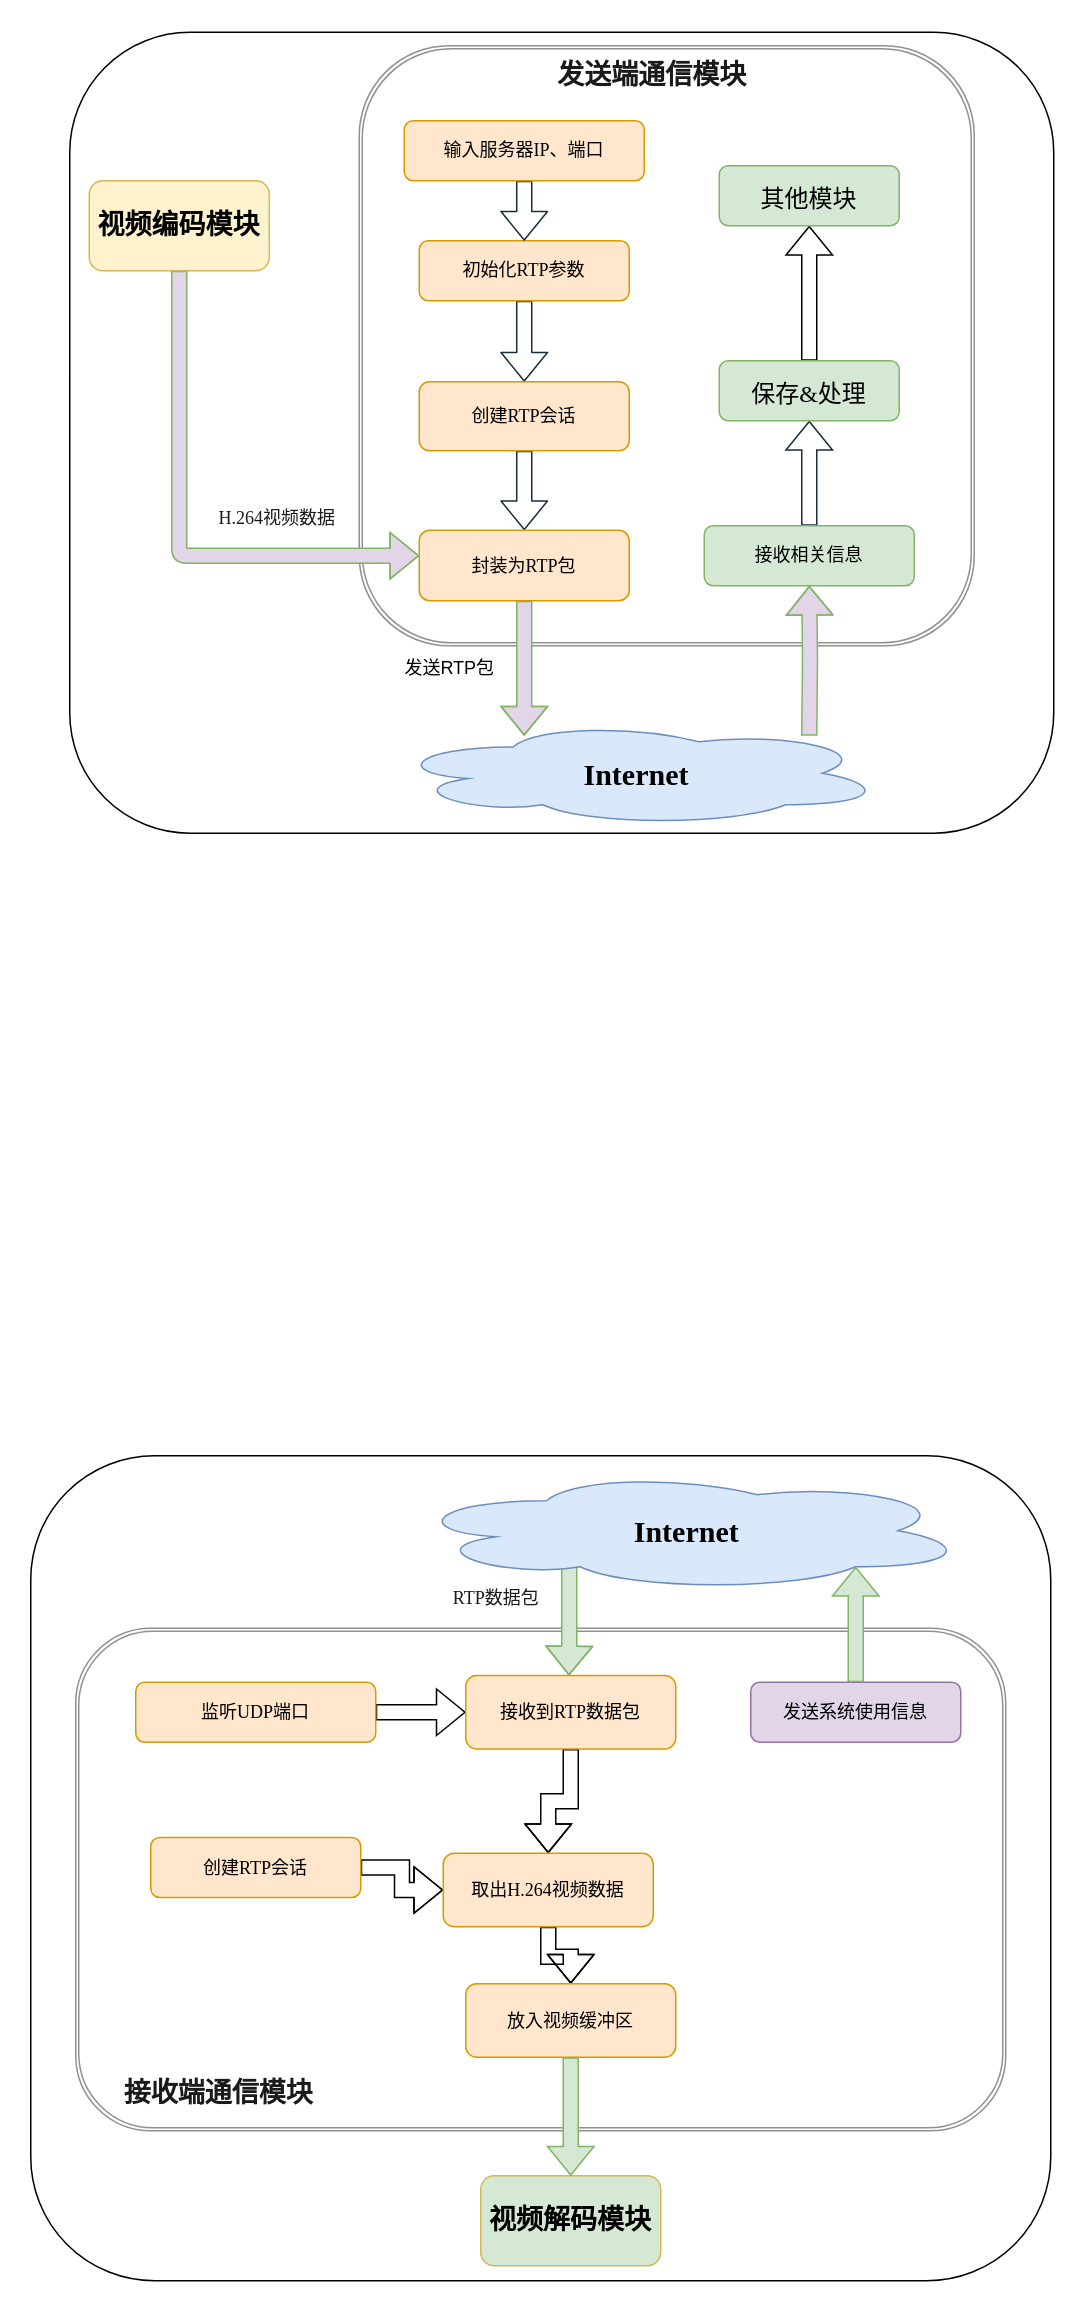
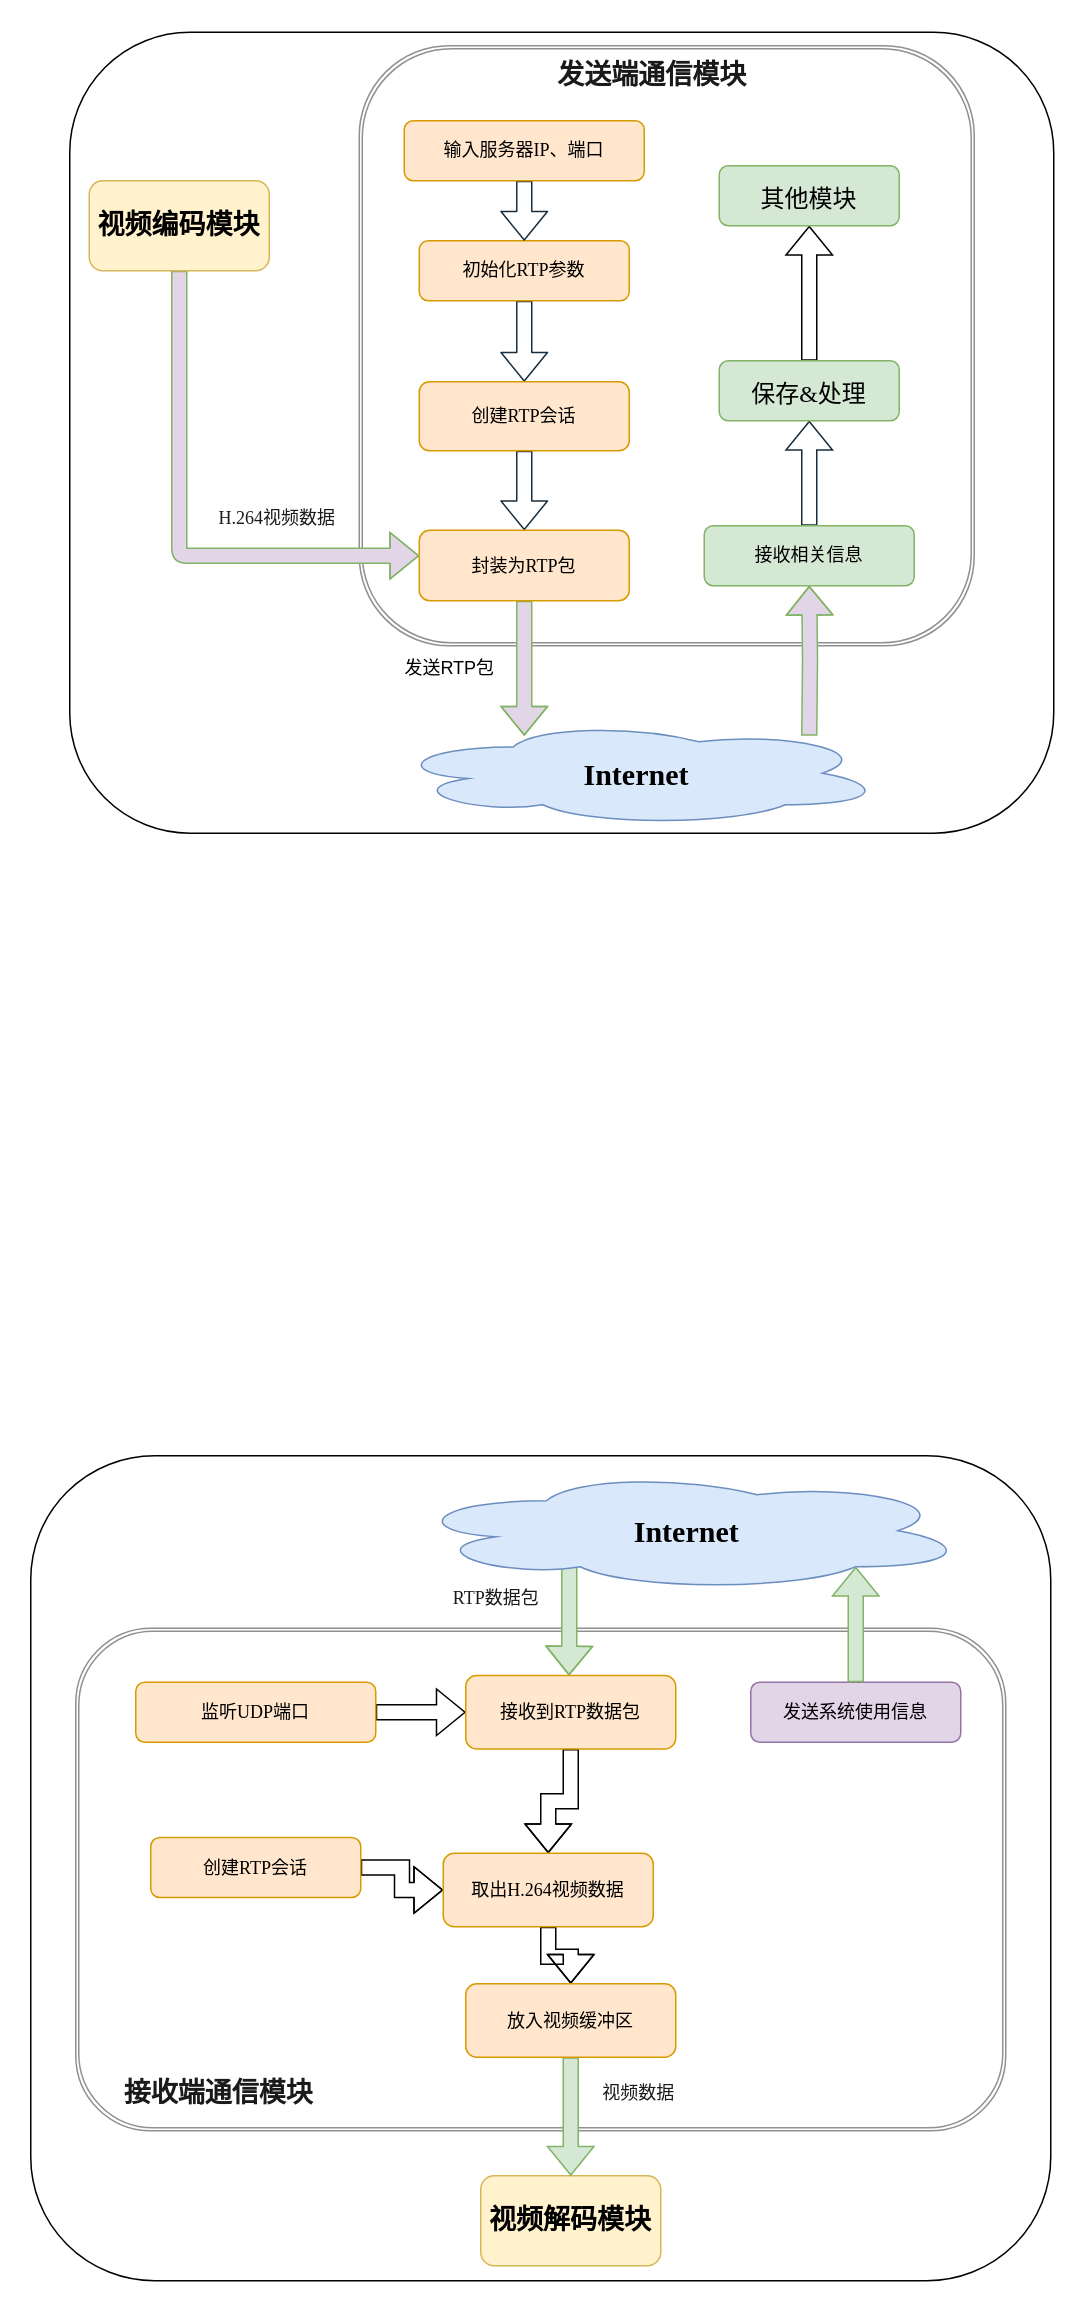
node "视频数据": added
node "视频解码模块": fillcolor #d5e8d4 -> #fff2cc
